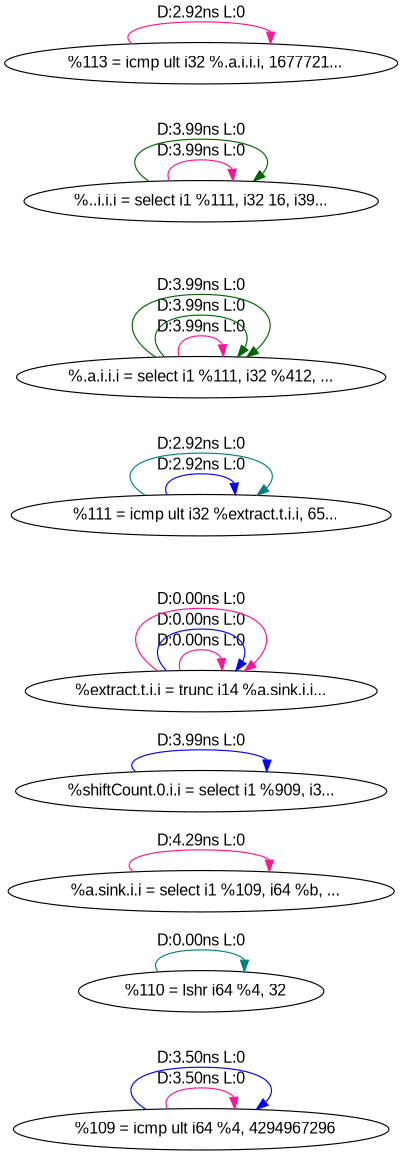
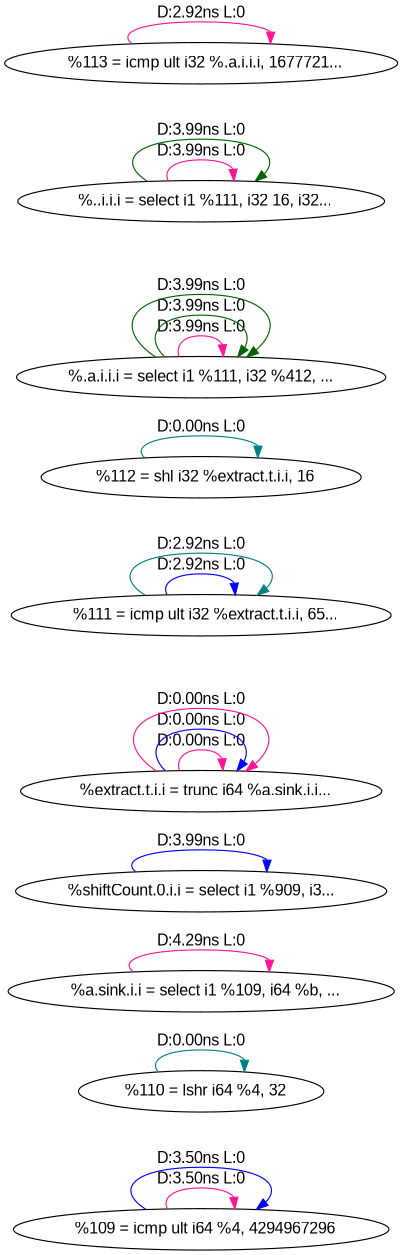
node "%..i.i.i = select i1 %111, i32 16, i39...": label "%..i.i.i = select i1 %111, i32 16, i39..." -> "%..i.i.i = select i1 %111, i32 16, i32..."
node "%112 = shl i32 %extract.t.i.i, 16": added
node "%extract.t.i.i = trunc i14 %a.sink.i.i...": label "%extract.t.i.i = trunc i14 %a.sink.i.i..." -> "%extract.t.i.i = trunc i64 %a.sink.i.i..."
